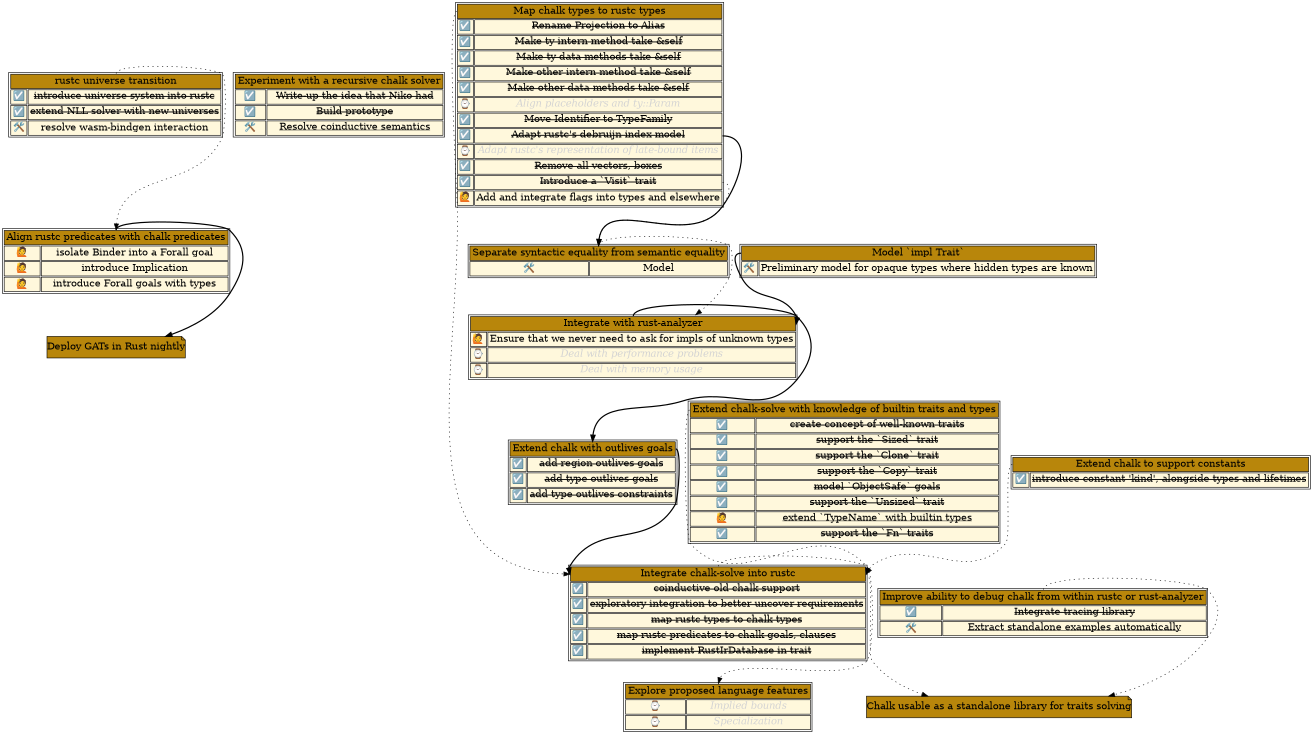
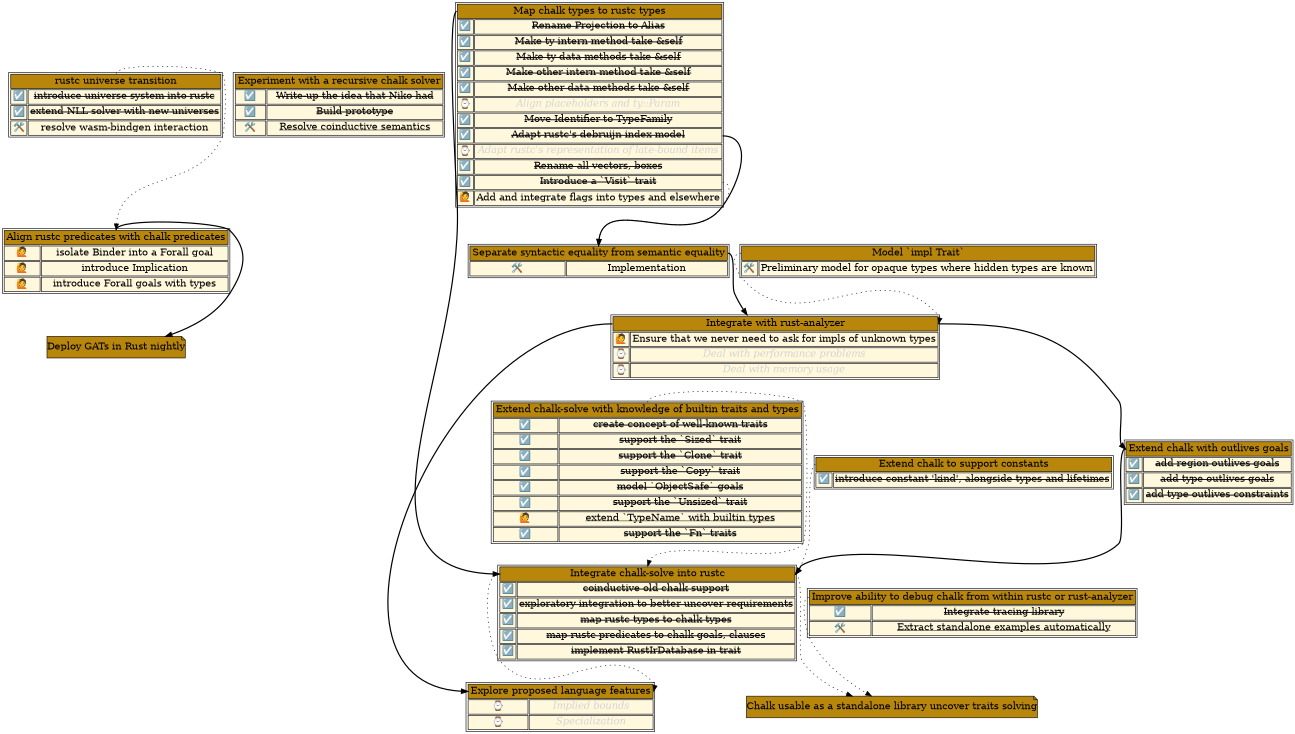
node "Map chalk types to rustc types": text "Remove all vectors, boxes" -> "Rename all vectors, boxes"
edge "Separate syntactic equality from semantic equality" -> "Integrate with rust-analyzer": style dotted -> bold
node "Separate syntactic equality from semantic equality": text "Model" -> "Implementation"
edge "Model `impl Trait`" -> "Integrate with rust-analyzer": style bold -> dotted
edge "Map chalk types to rustc types" -> "Integrate chalk-solve into rustc": style dotted -> bold
edge "Integrate with rust-analyzer" -> "Explore proposed language features": added
node "Chalk usable as a standalone library for traits solving": label "Chalk usable as a standalone library for traits solving" -> "Chalk usable as a standalone library uncover traits solving"
